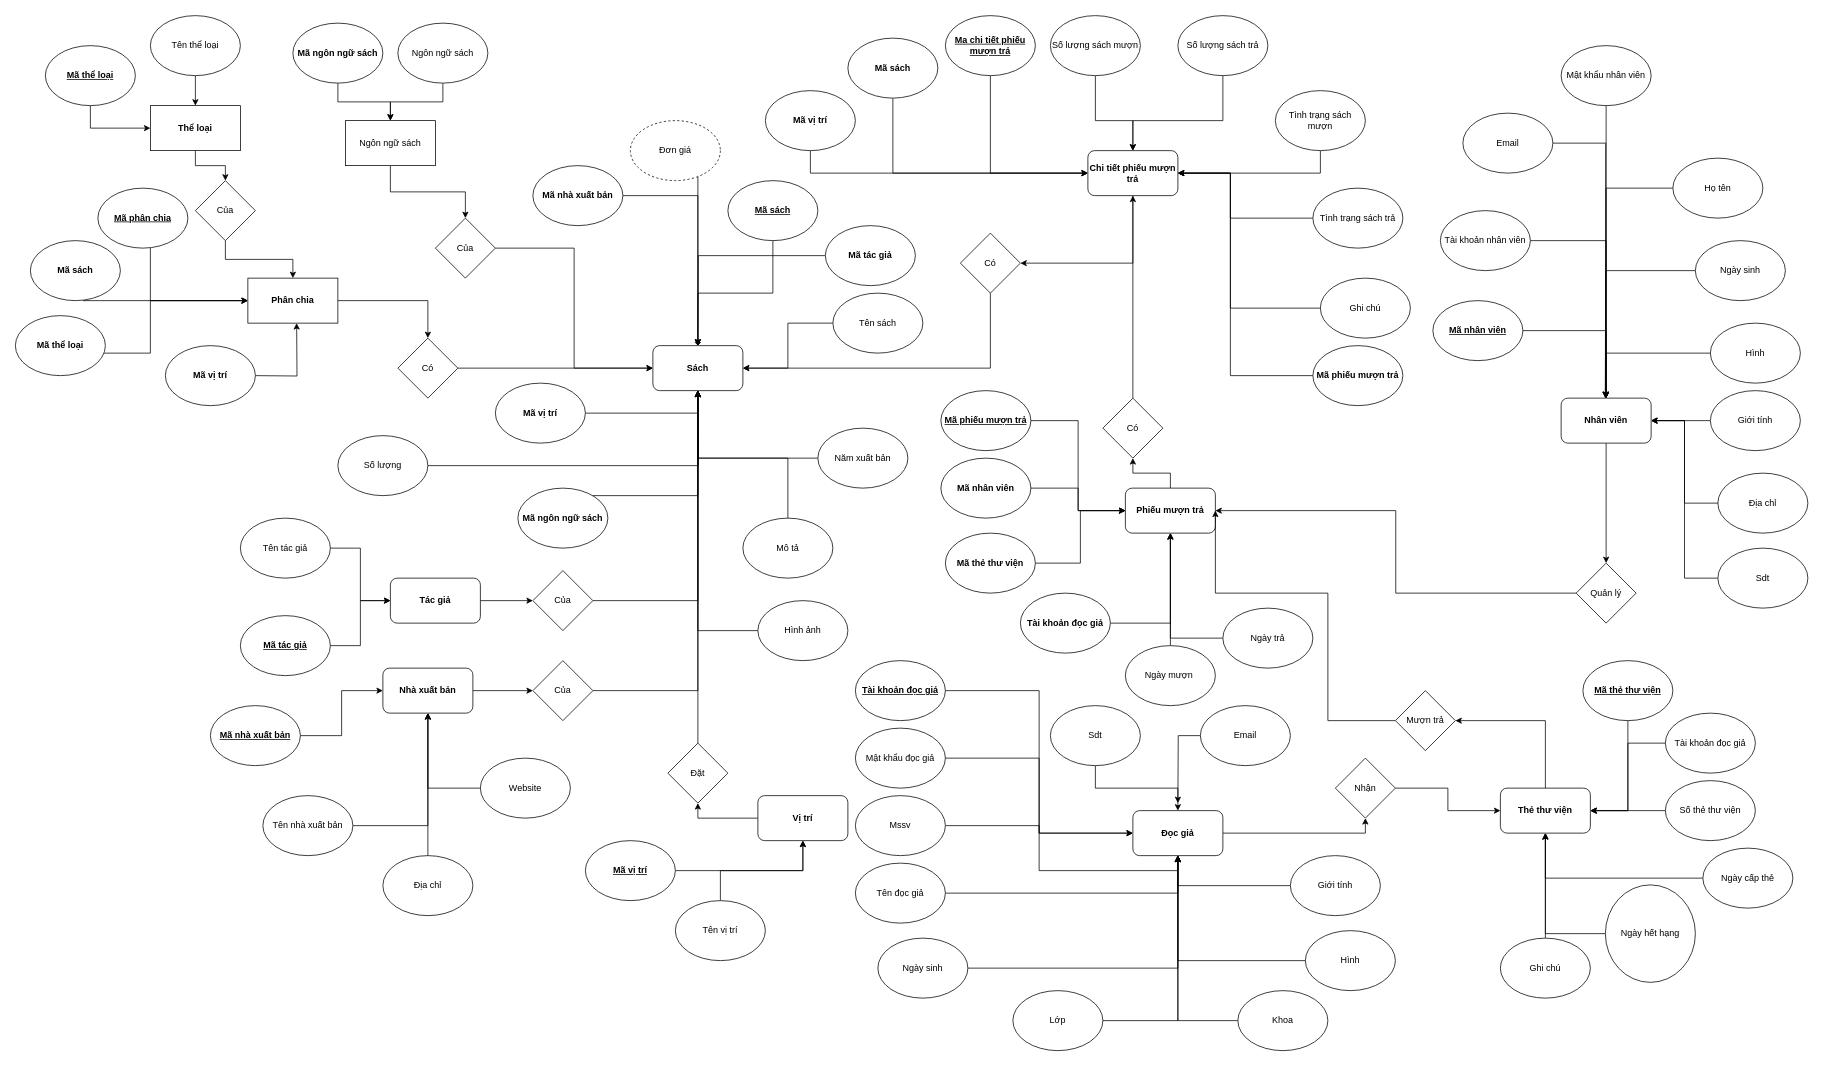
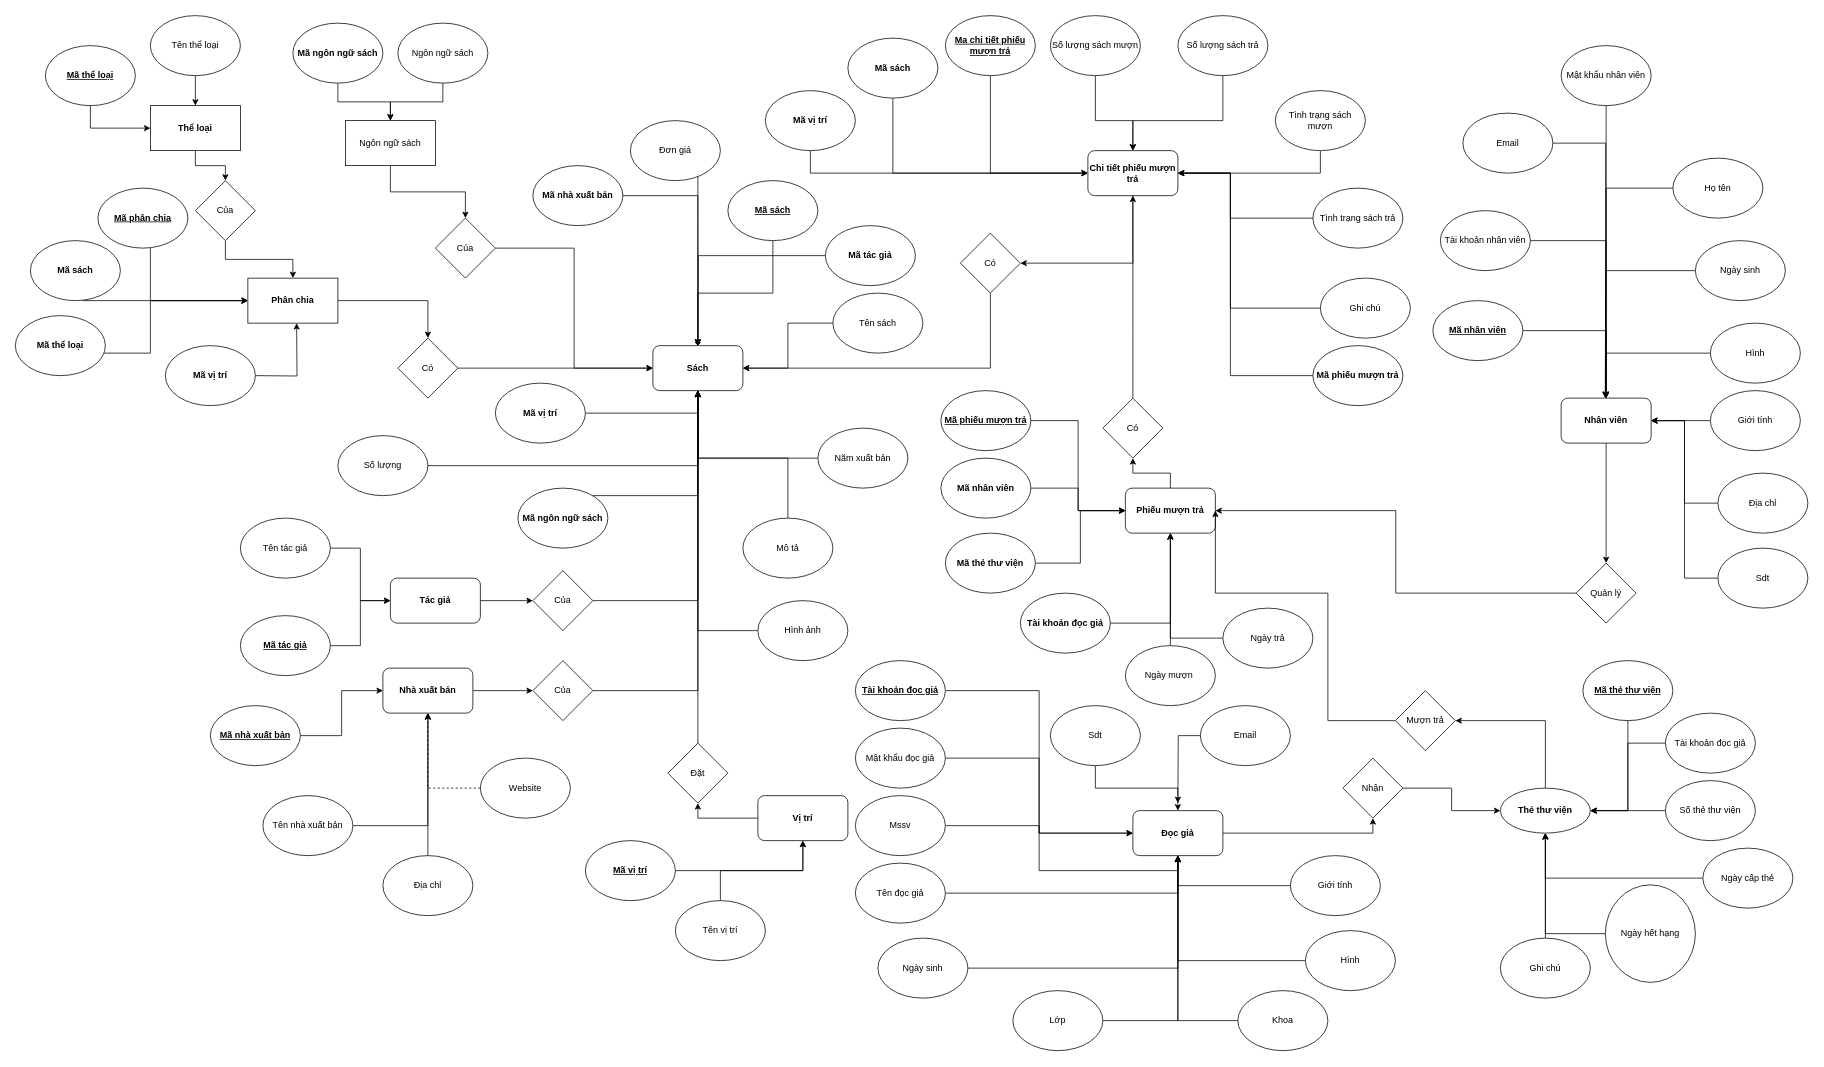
node "Đơn giá": style dashed -> solid
edge "Website" -> "Nhà xuất bản": style solid -> dashed
node "Nhận": moved (1365, 788) -> (1373, 788)
node "Thẻ thư viện": shape rounded rectangle -> ellipse
